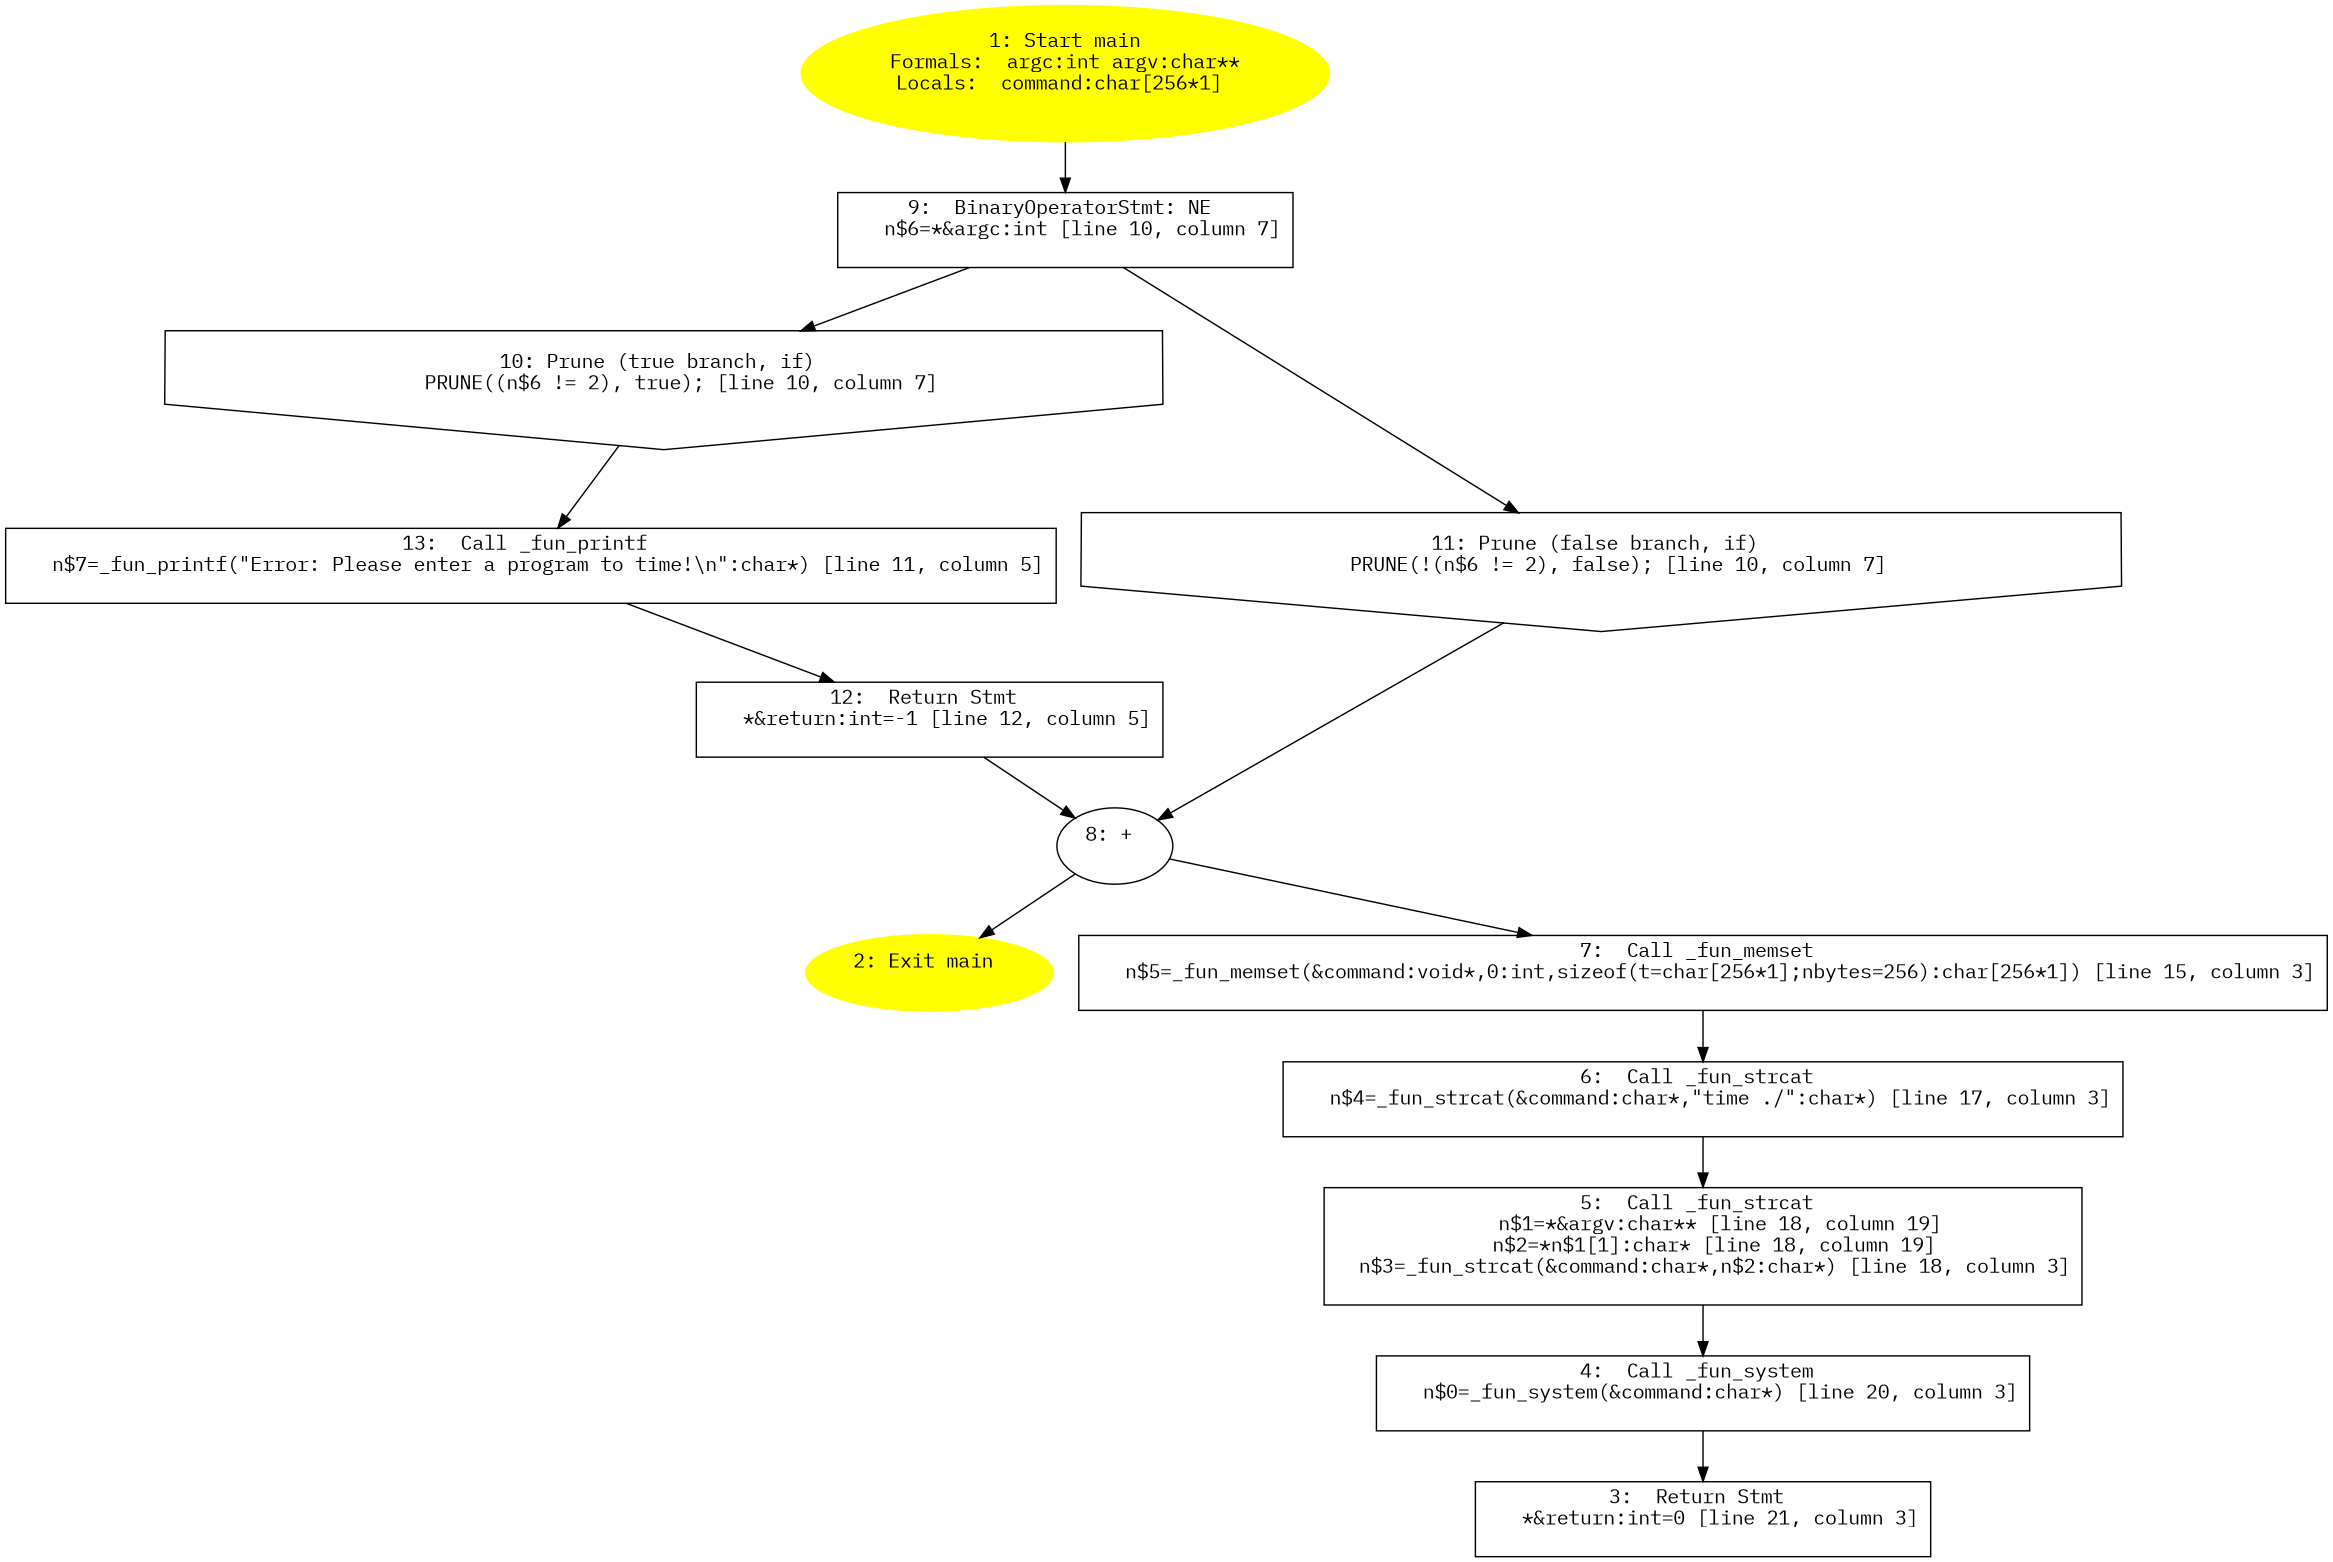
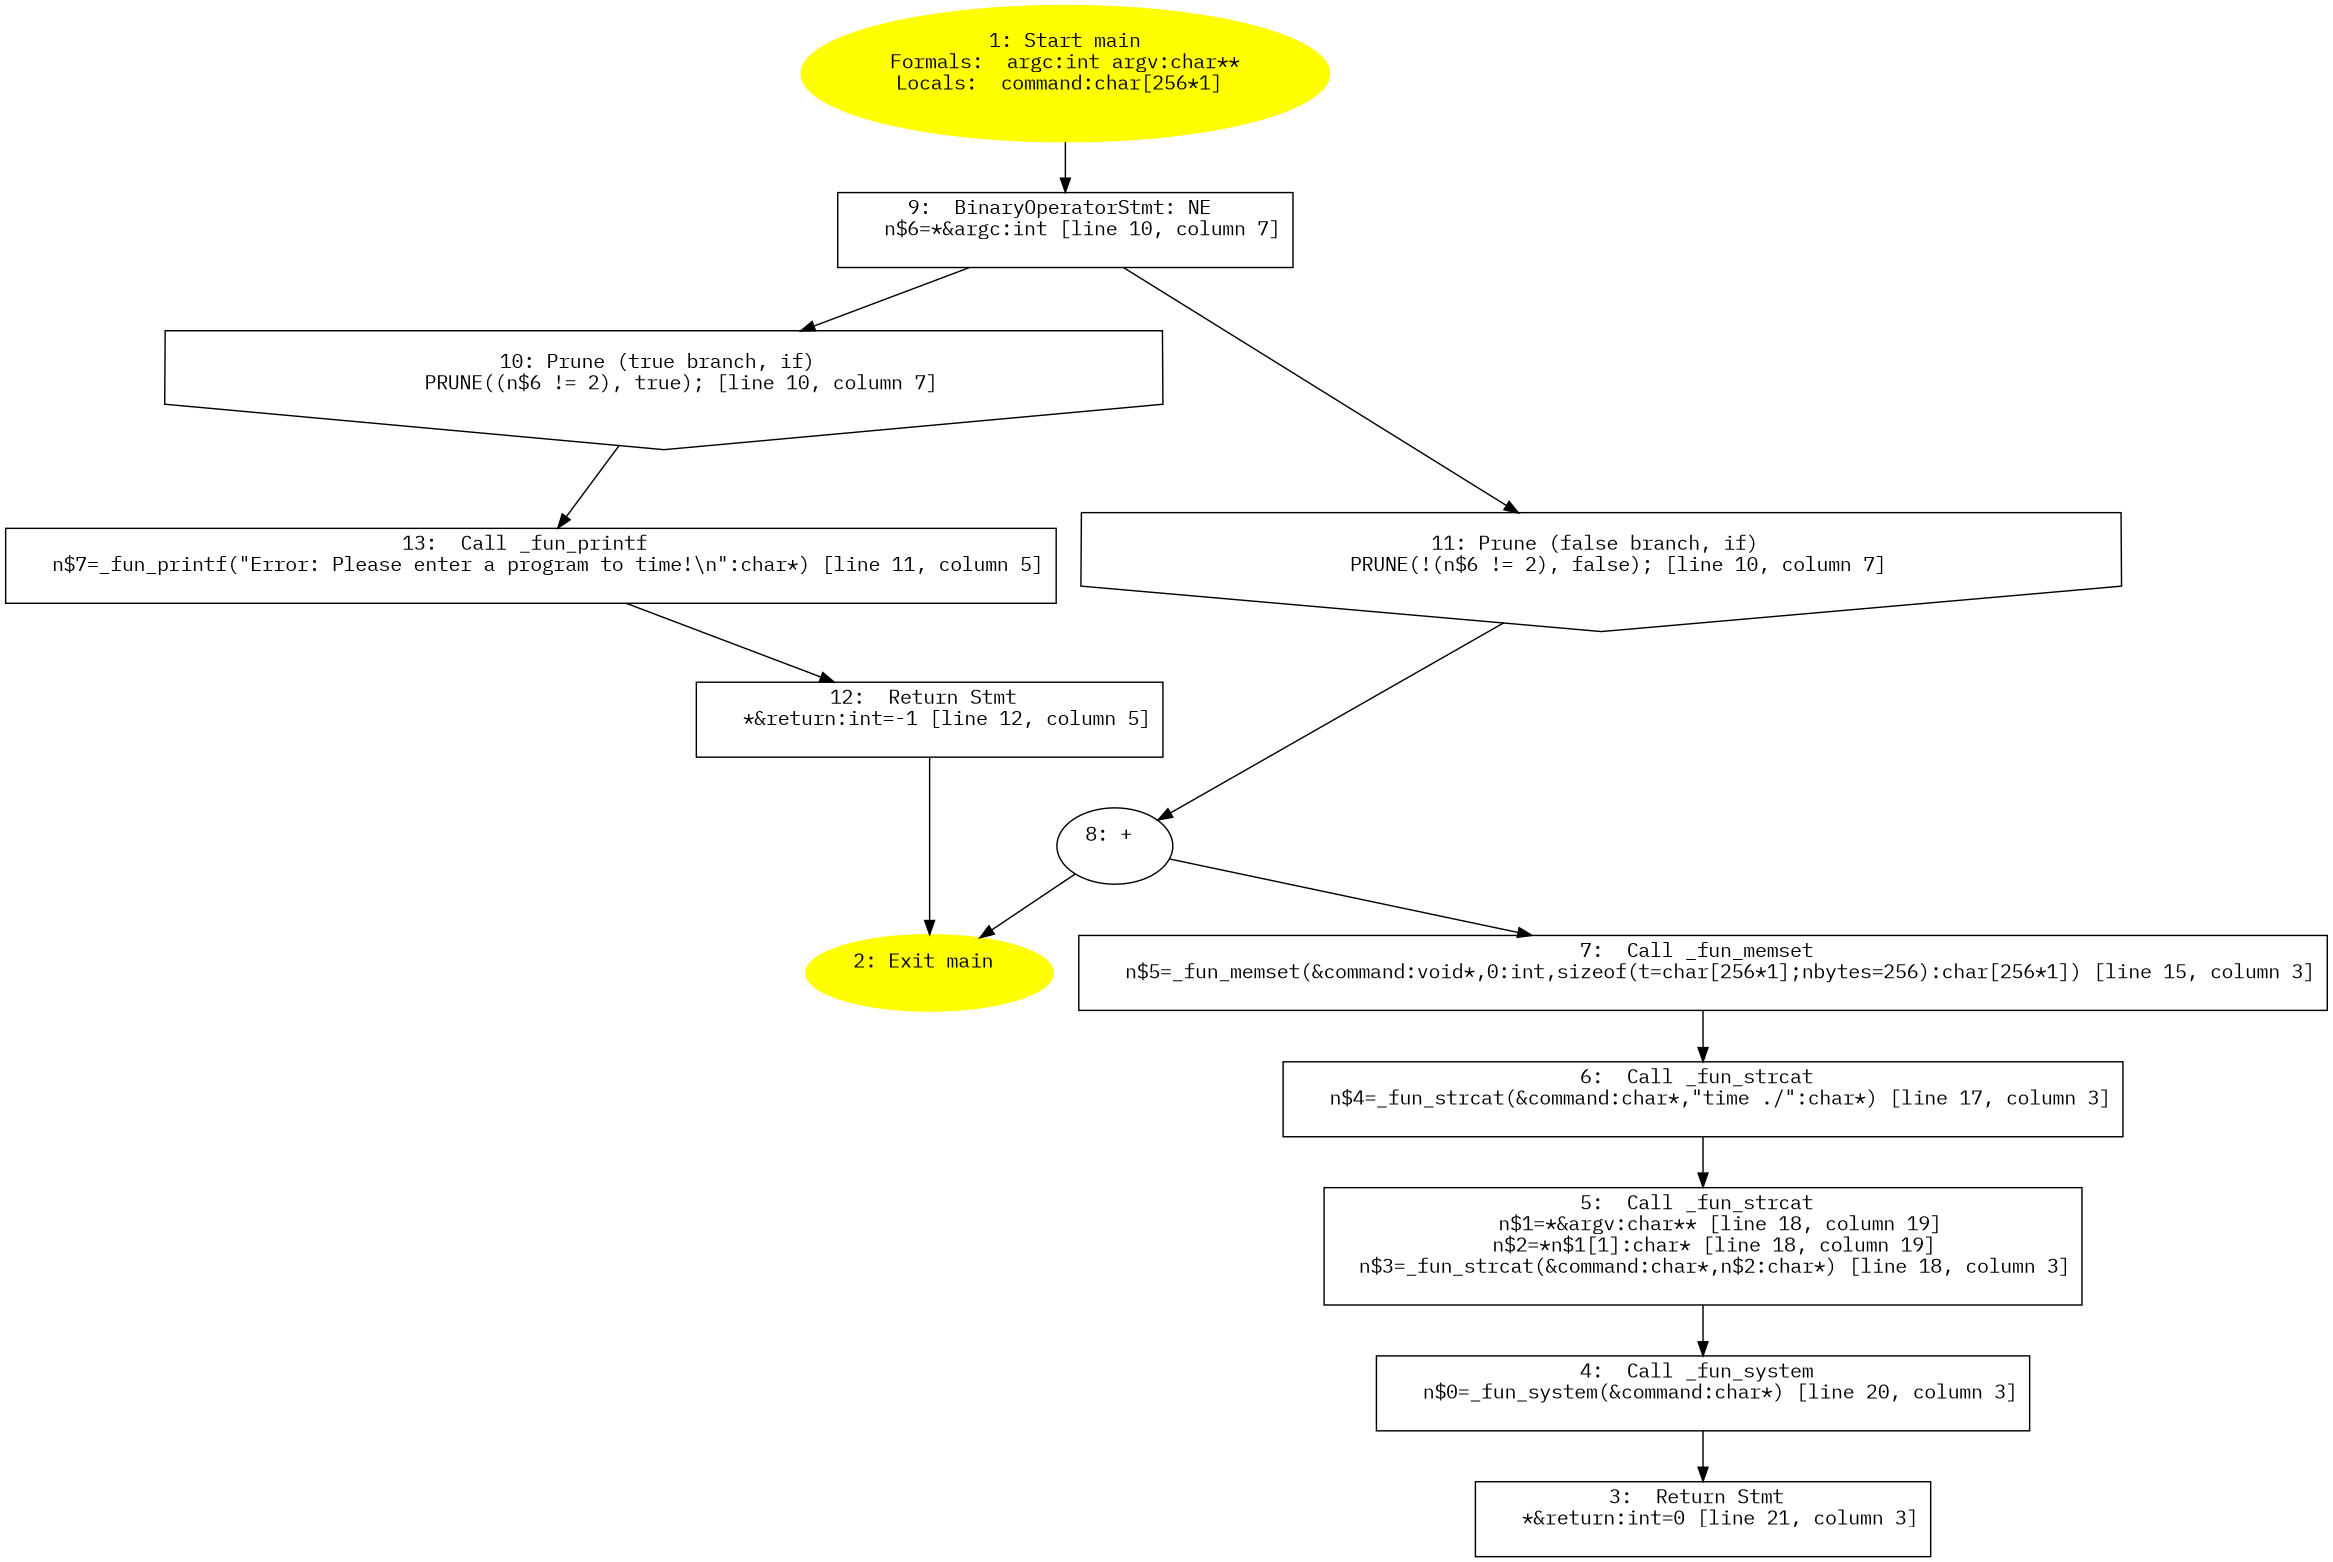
edge "12:  Return Stmt *&return:int=-1 [line 12, column 5]" -> "8: +": now "12:  Return Stmt *&return:int=-1 [line 12, column 5]" -> "2: Exit main"
